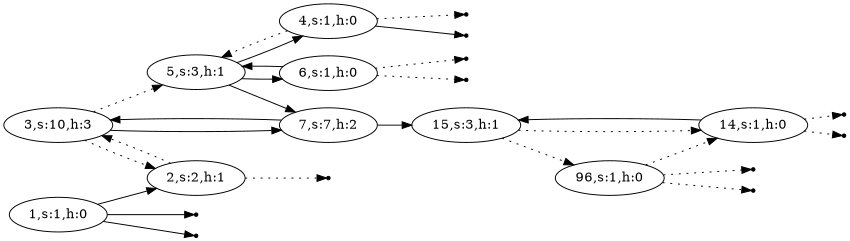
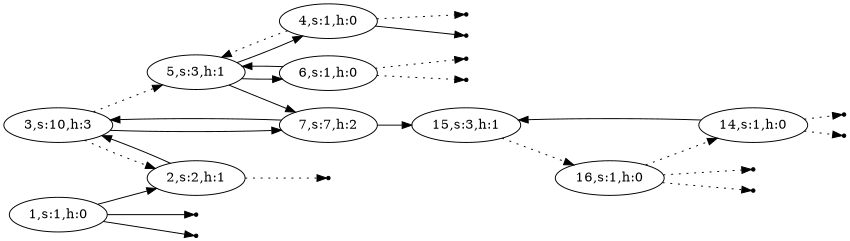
edge "15,s:3,h:1" -> "14,s:1,h:0": removed
edge "2,s:2,h:1" -> "3,s:10,h:3": style dotted -> solid
node "96,s:1,h:0": label "96,s:1,h:0" -> "16,s:1,h:0"
